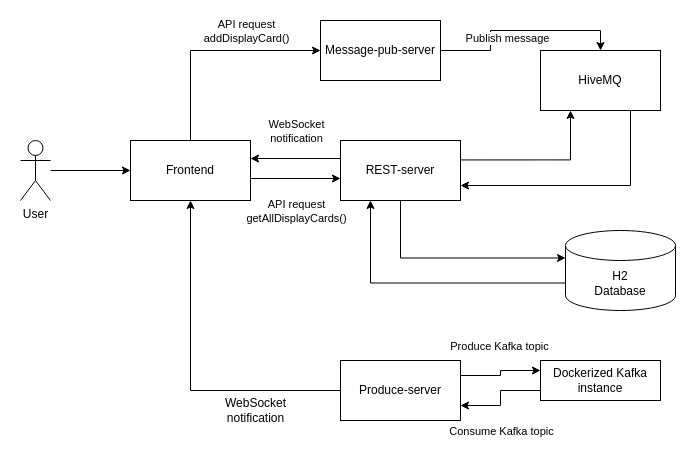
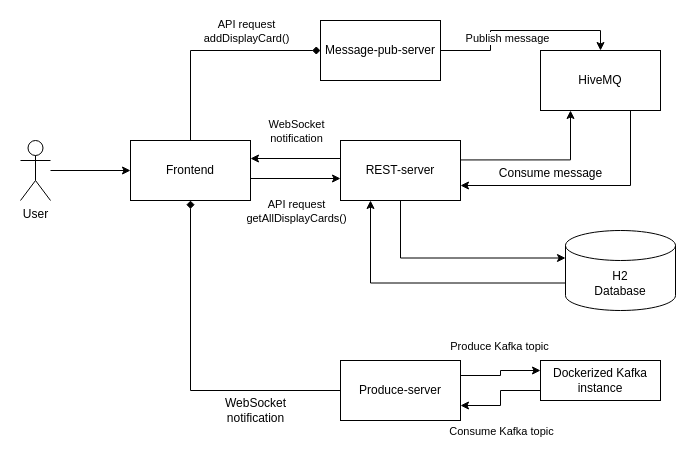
edge "Frontend" -> "Message-pub-server": arrowhead classic -> diamond
node "Consume message": added
edge "Produce-server" -> "Frontend": arrowhead classic -> diamond
